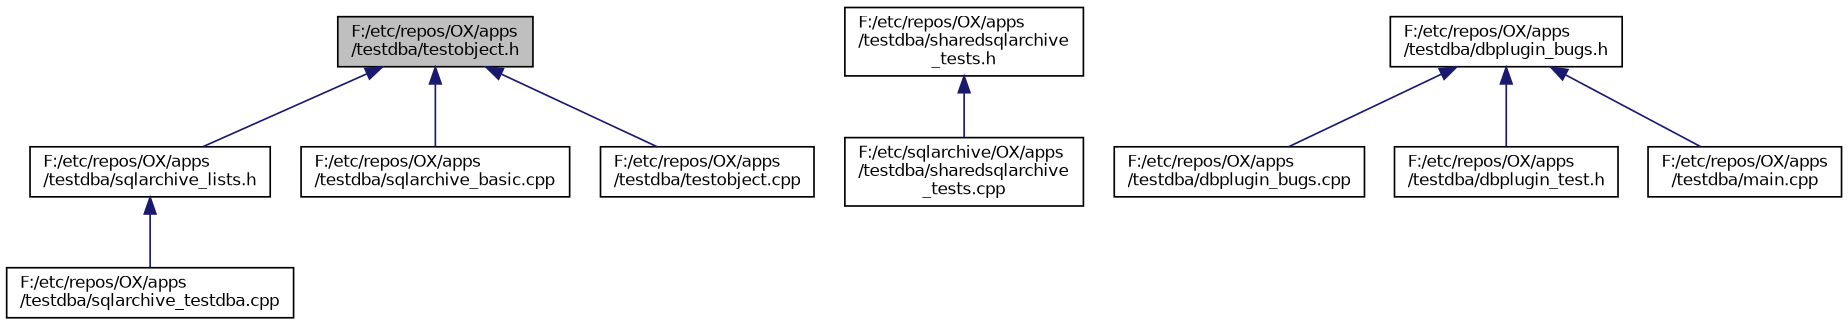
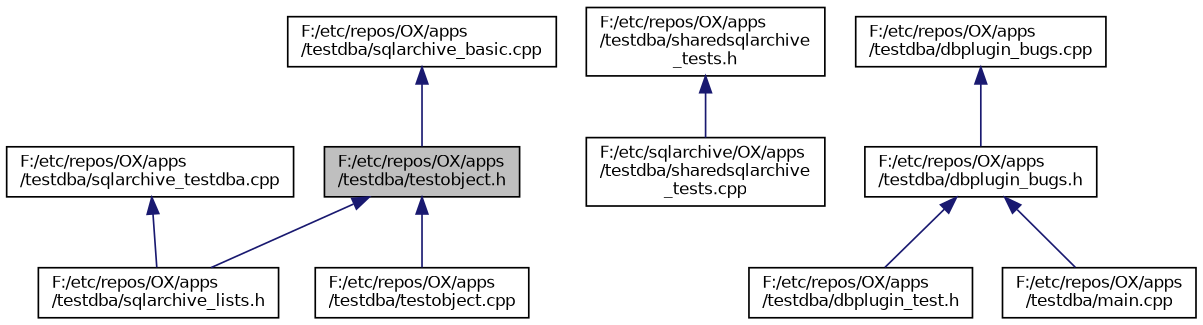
edge "F:/etc/repos/OX/apps /testdba/dbplugin_bugs.cpp" -> "F:/etc/repos/OX/apps /testdba/dbplugin_bugs.h": reversed
edge "F:/etc/repos/OX/apps /testdba/sqlarchive_basic.cpp" -> "F:/etc/repos/OX/apps /testdba/testobject.h": reversed
edge "F:/etc/repos/OX/apps /testdba/sqlarchive_testdba.cpp" -> "F:/etc/repos/OX/apps /testdba/sqlarchive_lists.h": reversed
